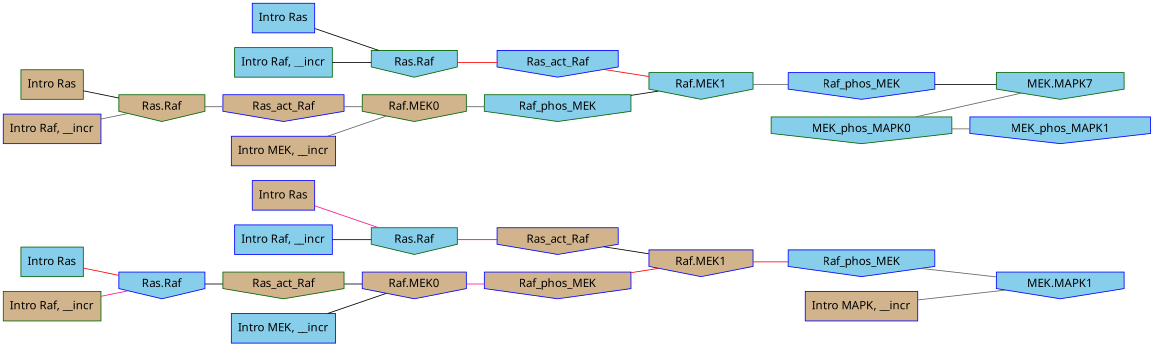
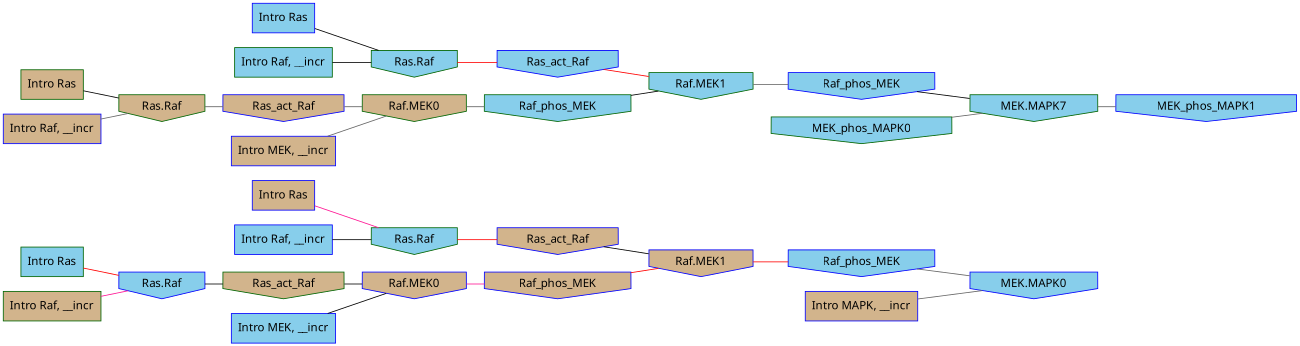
edge "MEK_phos_MAPK0" -- "MEK_phos_MAPK1": now "MEK.MAPK7" -- "MEK_phos_MAPK1"
node "MEK.MAPK1": label "MEK.MAPK1" -> "MEK.MAPK0"
